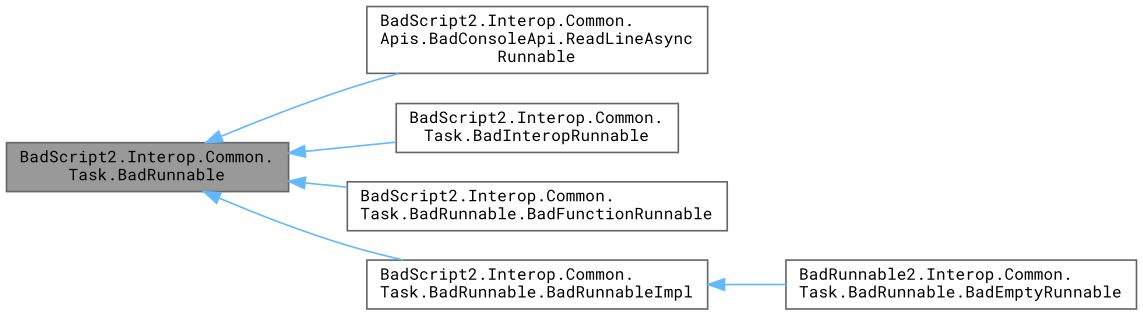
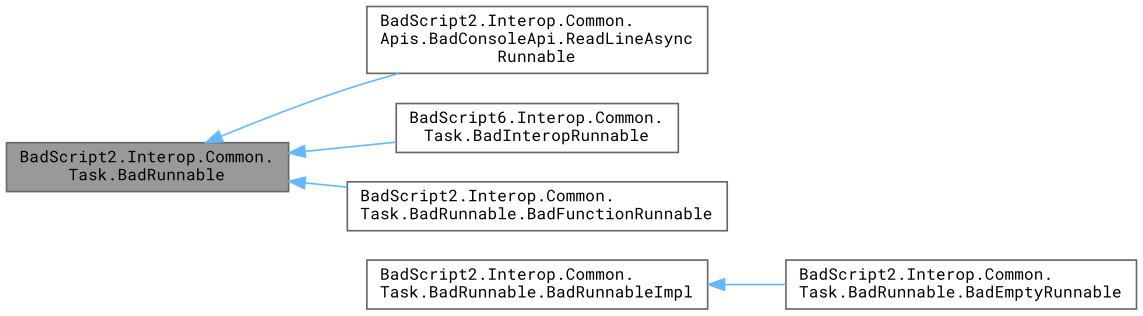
node "BadScript2.Interop.Common. Task.BadInteropRunnable": label "BadScript2.Interop.Common. Task.BadInteropRunnable" -> "BadScript6.Interop.Common. Task.BadInteropRunnable"
edge "BadScript2.Interop.Common. Task.BadRunnable.BadRunnableImpl" -> "BadScript2.Interop.Common. Task.BadRunnable": removed
node "BadRunnable2.Interop.Common. Task.BadRunnable.BadEmptyRunnable": label "BadRunnable2.Interop.Common. Task.BadRunnable.BadEmptyRunnable" -> "BadScript2.Interop.Common. Task.BadRunnable.BadEmptyRunnable"
